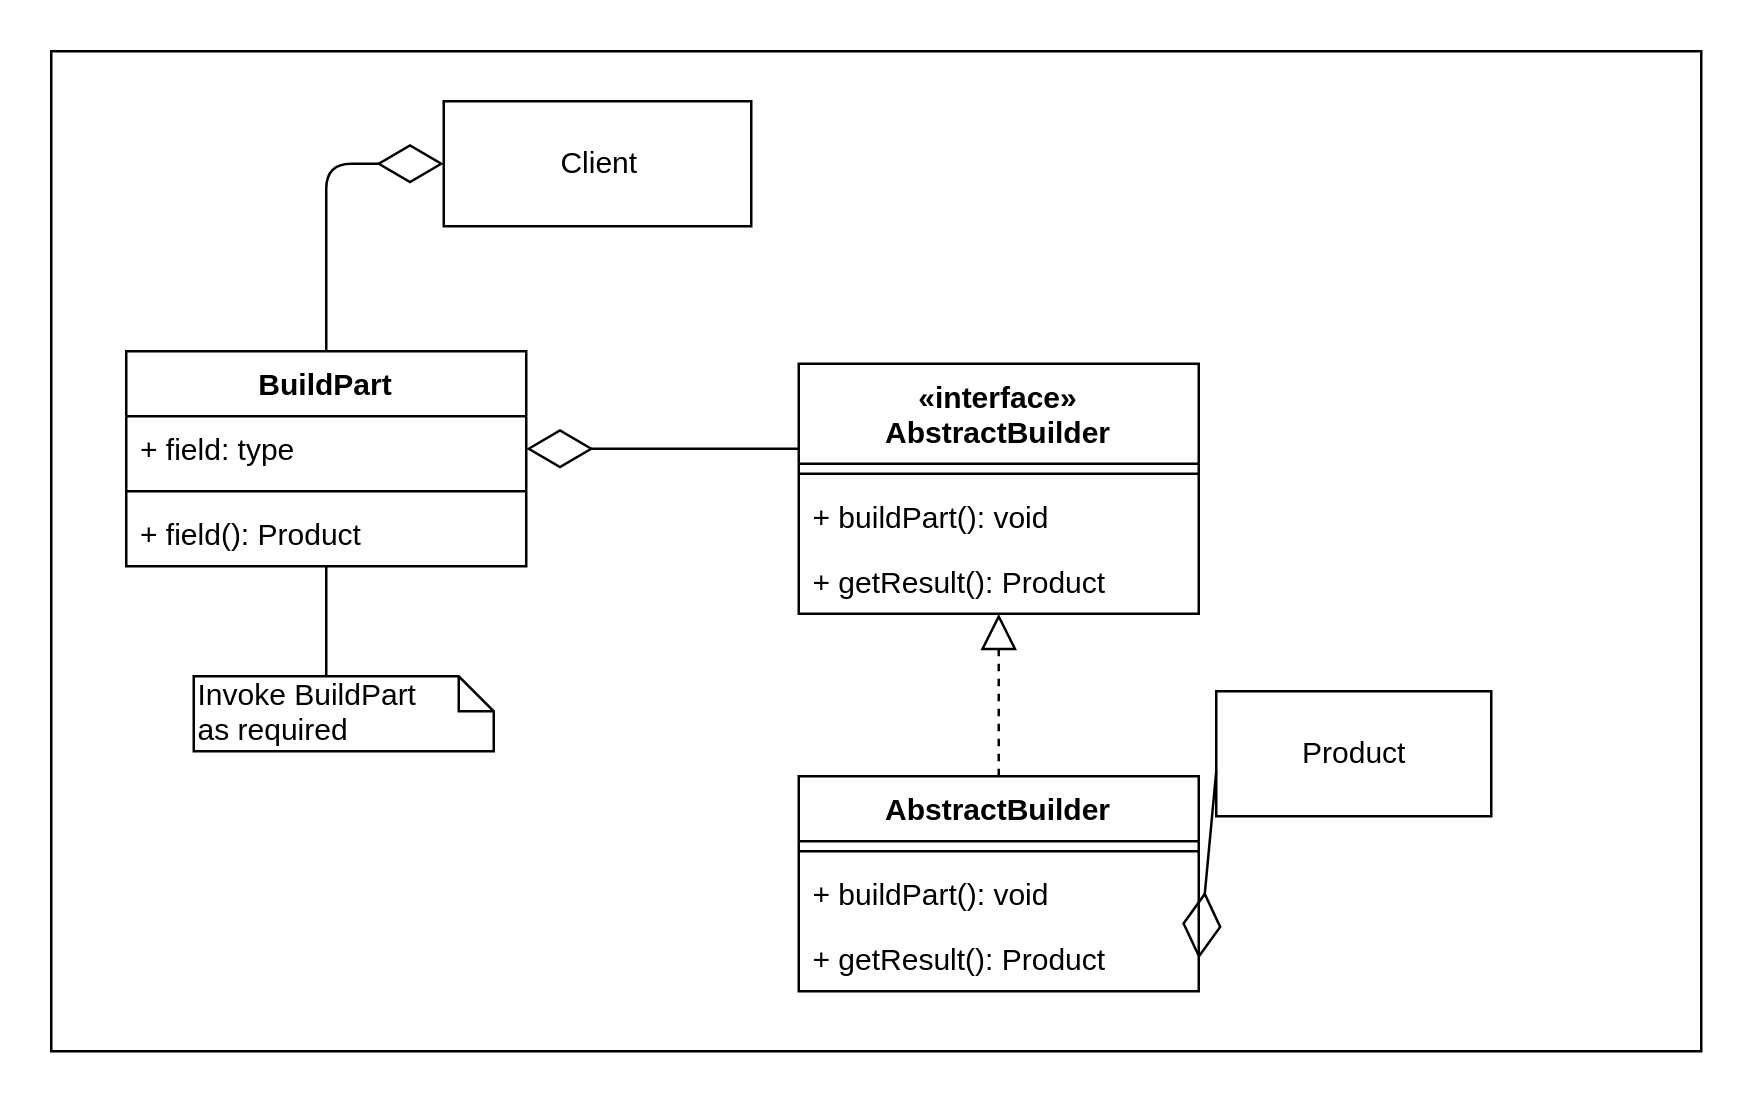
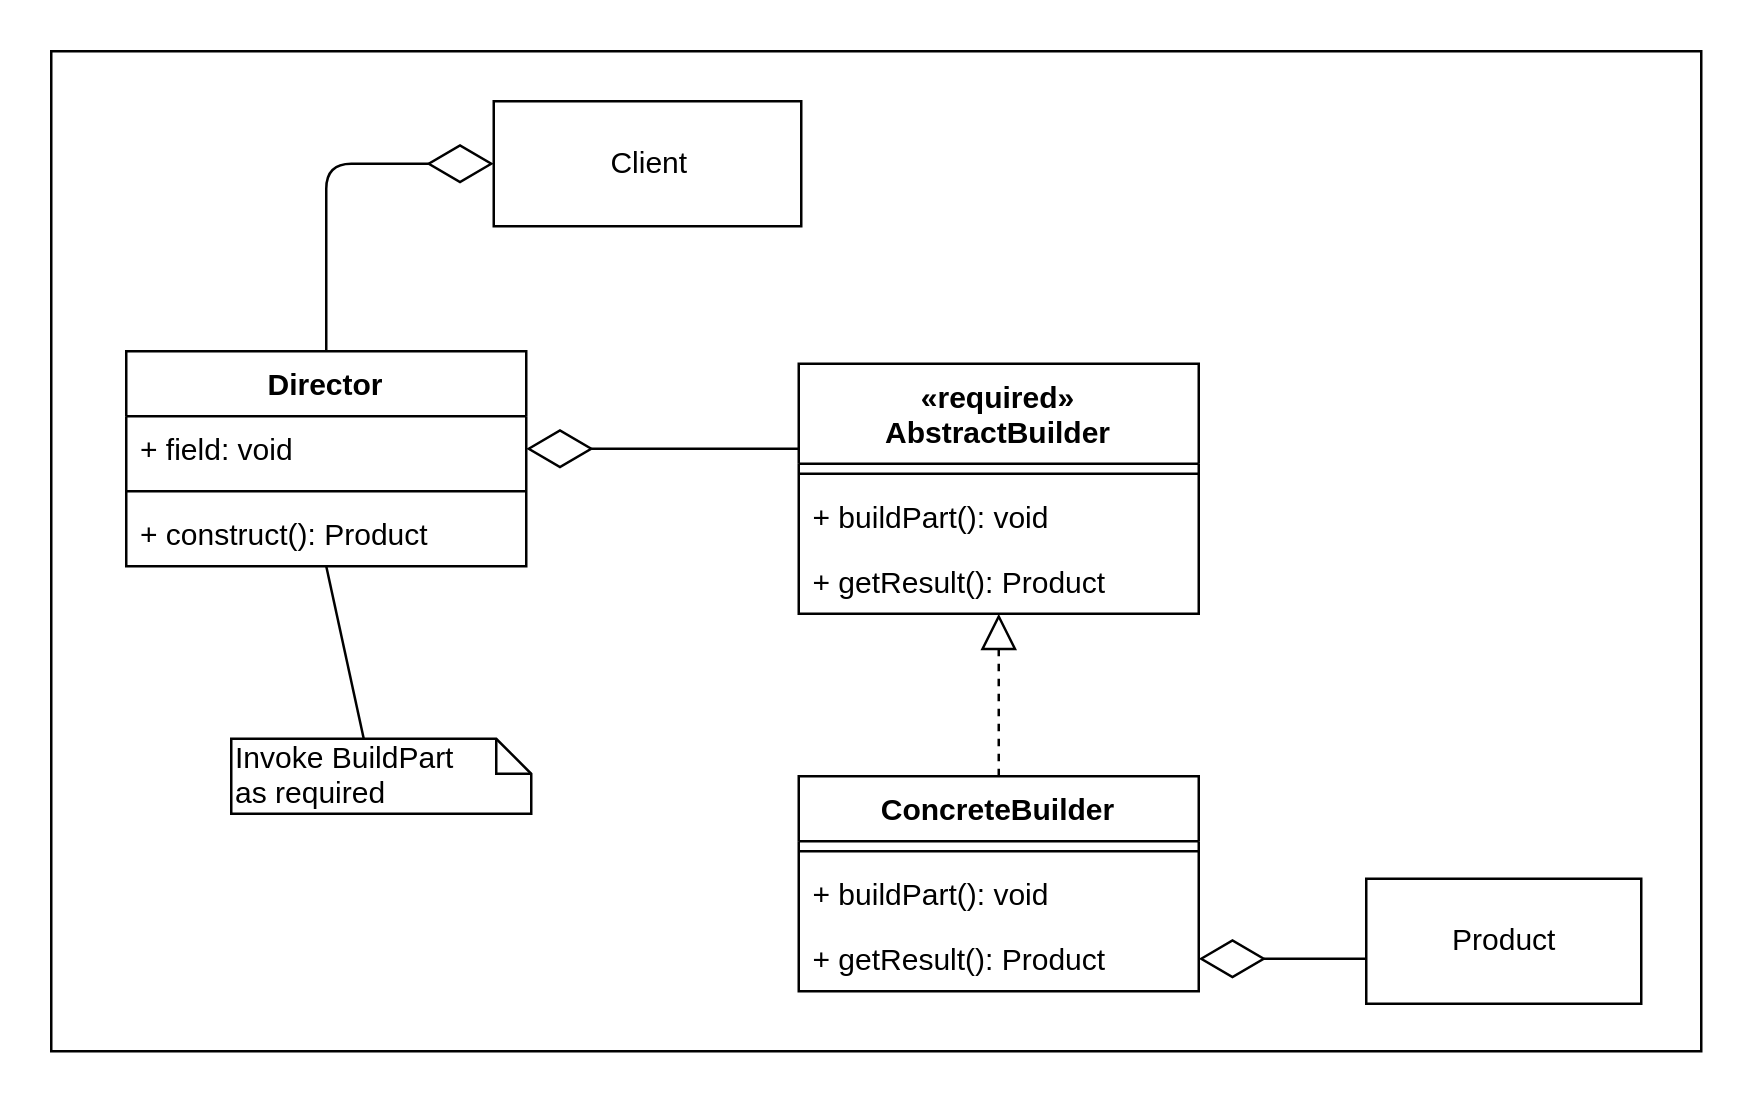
node "Client": moved (598, 164) -> (648, 164)
node "BuildPart": label "BuildPart" -> "Director"
node "«interface» AbstractBuilder": label "«interface» AbstractBuilder" -> "«required» AbstractBuilder"
node "+ field: type": label "+ field: type" -> "+ field: void"
node "+ field(): Product": label "+ field(): Product" -> "+ construct(): Product"
node "Invoke BuildPart as required": moved (344, 714) -> (381, 776)
node "Product": moved (1354, 754) -> (1504, 941)
node "AbstractBuilder": label "AbstractBuilder" -> "ConcreteBuilder"
